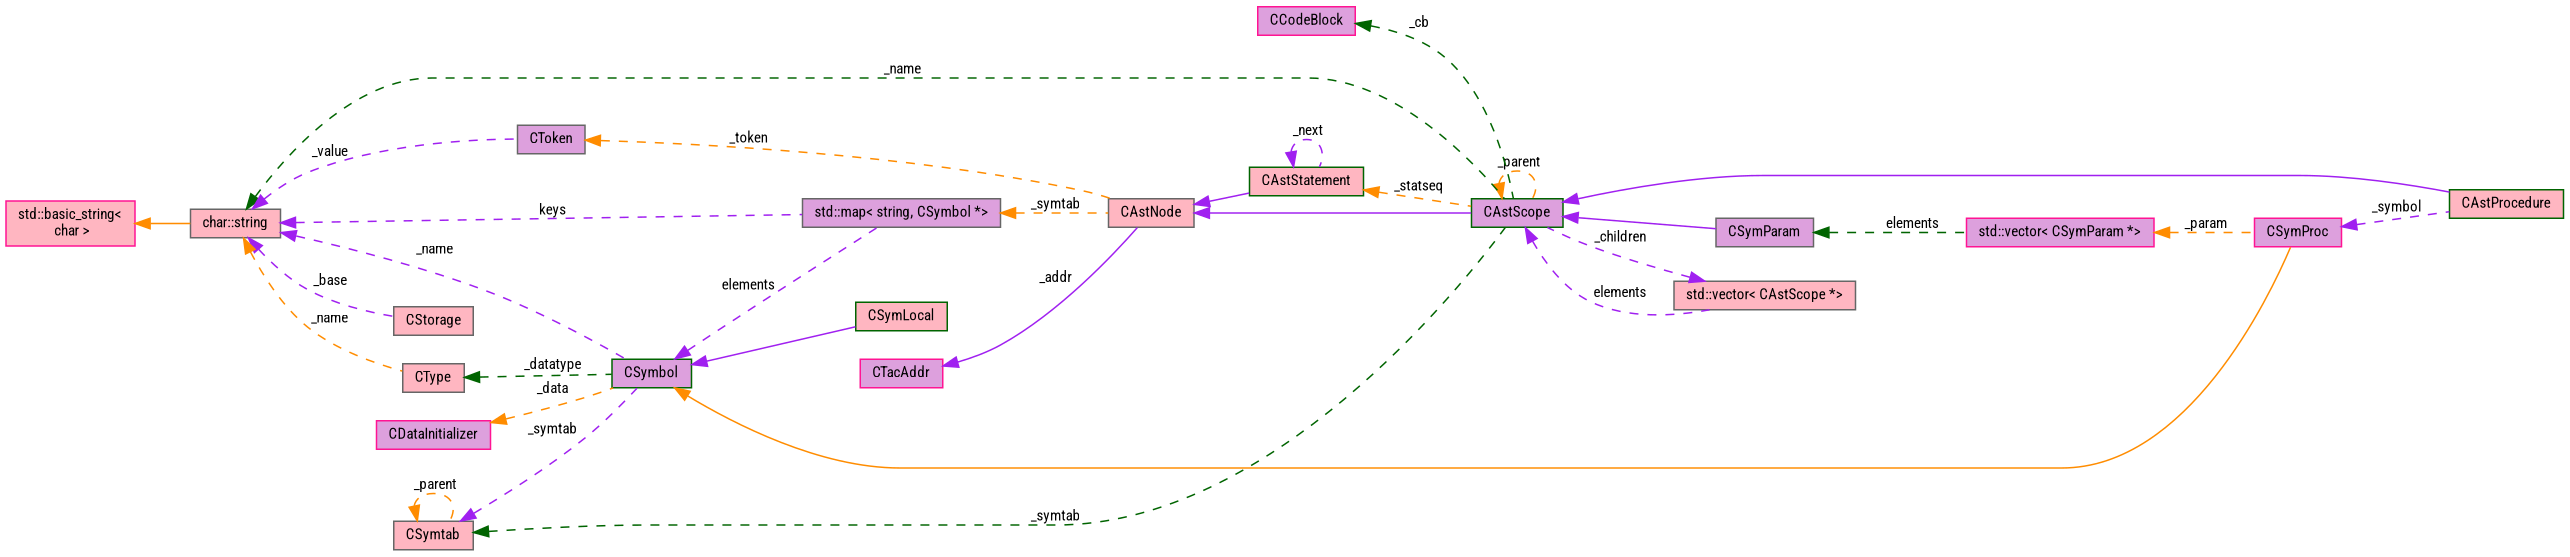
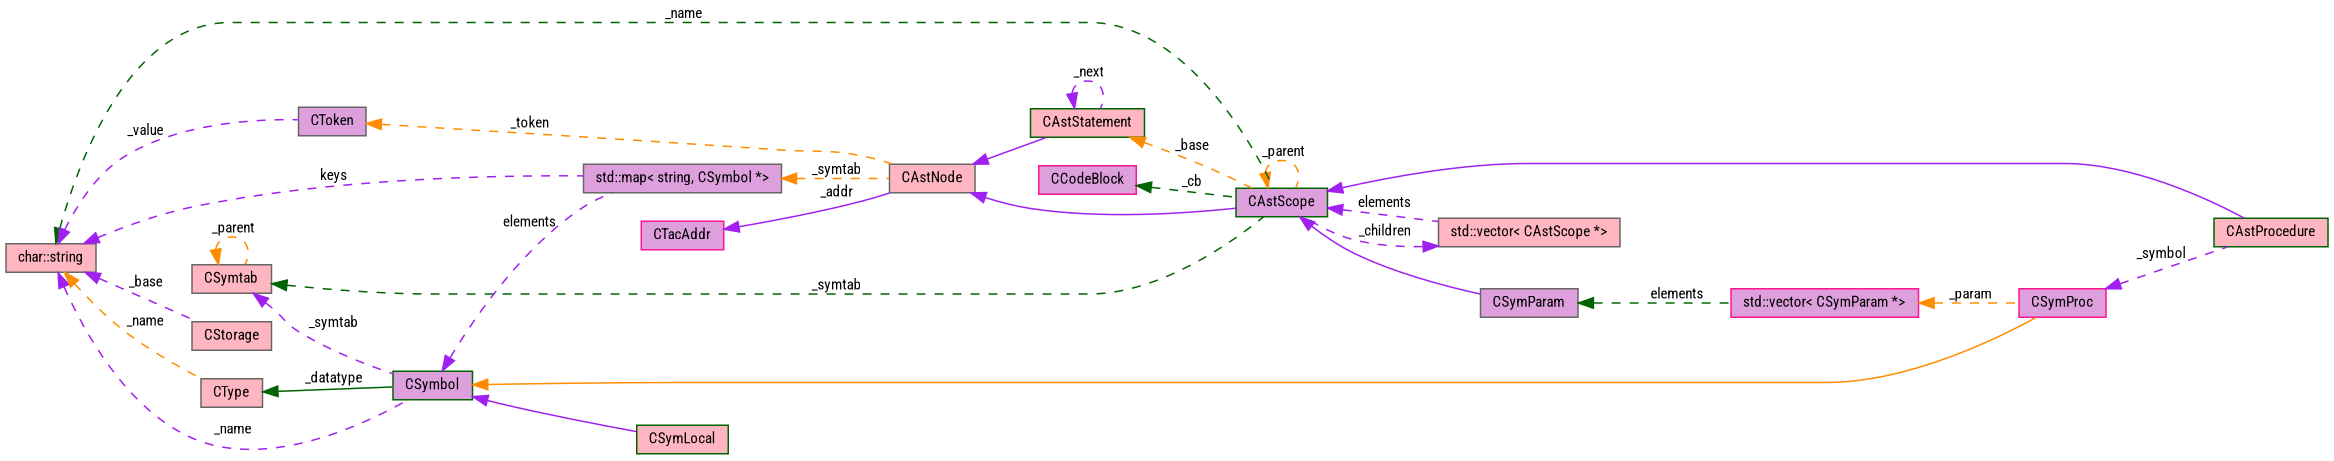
edge "CAstScope" -> "CAstStatement": label " _statseq" -> " _base"
node "std::basic_string< char >": removed
edge "CSymbol" -> "CType": style dashed -> solid
node "CDataInitializer": removed
